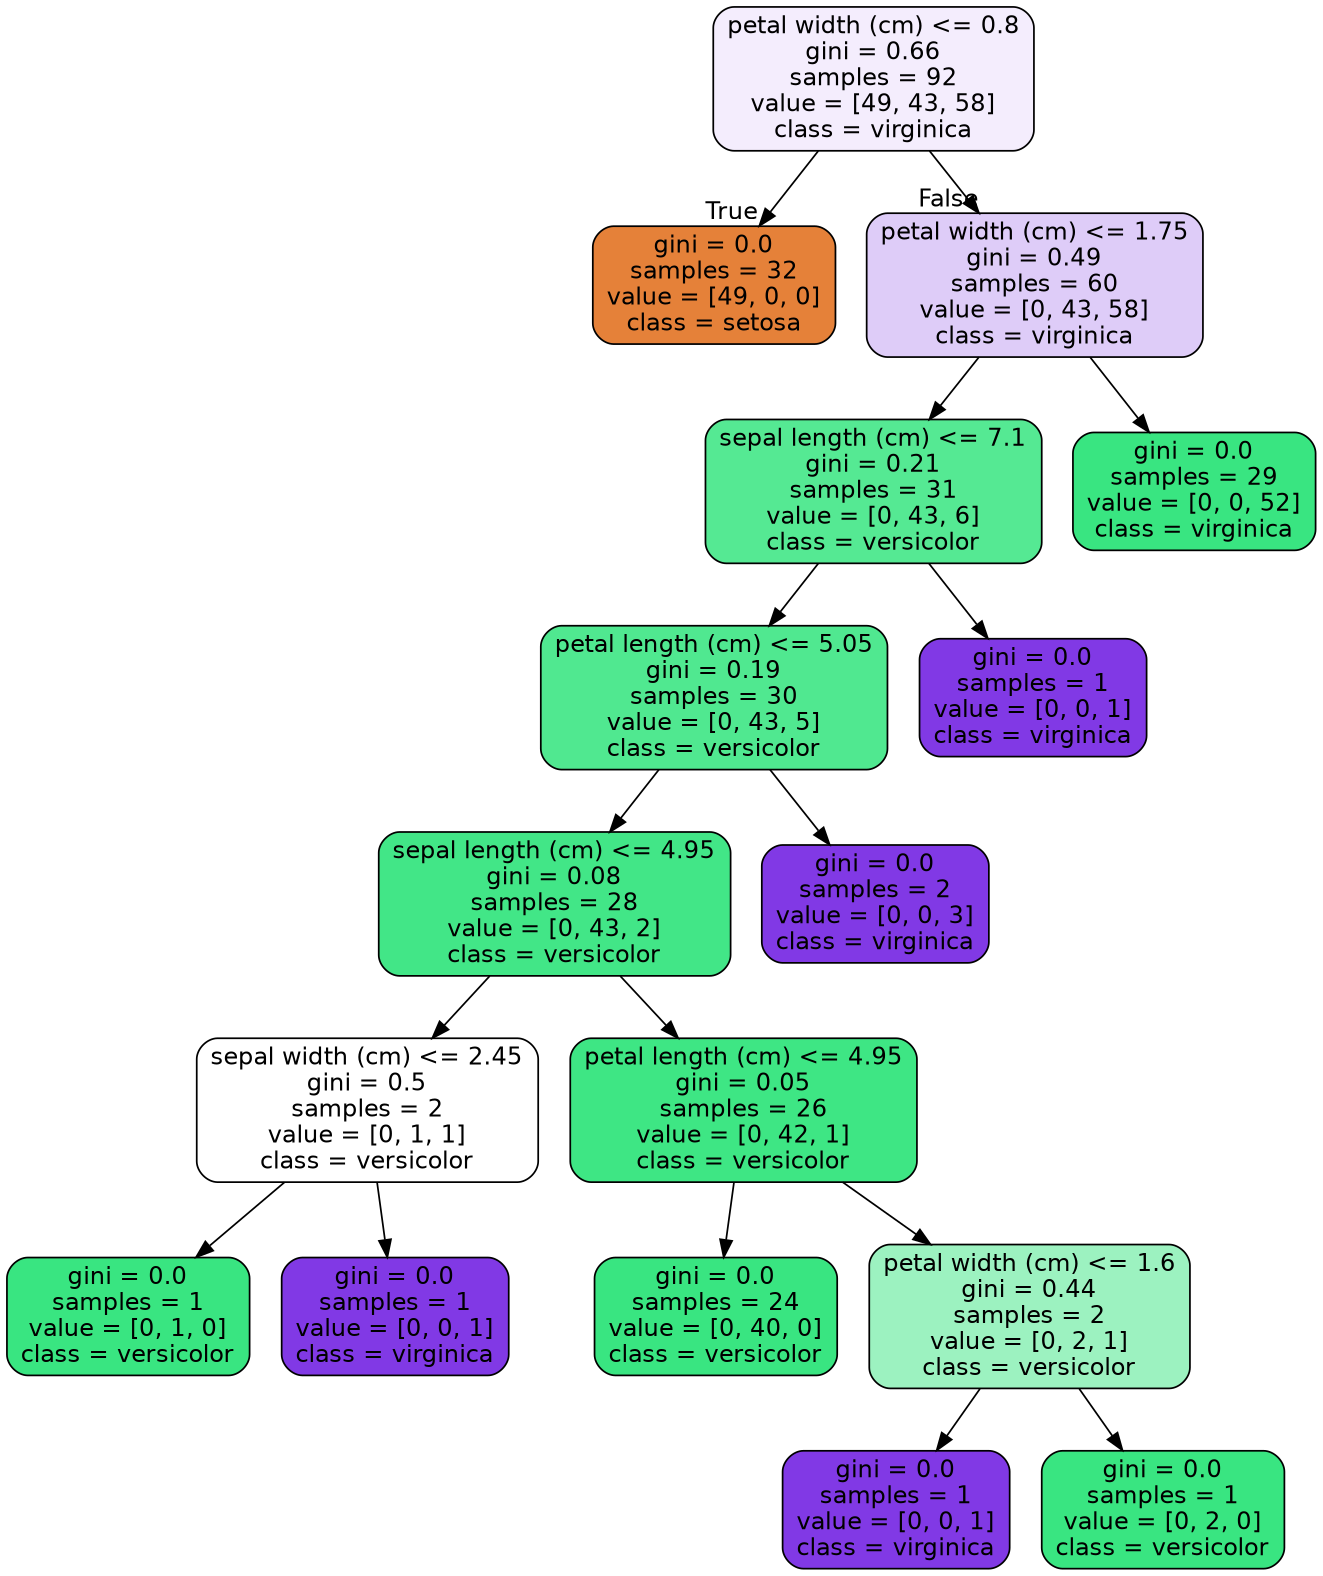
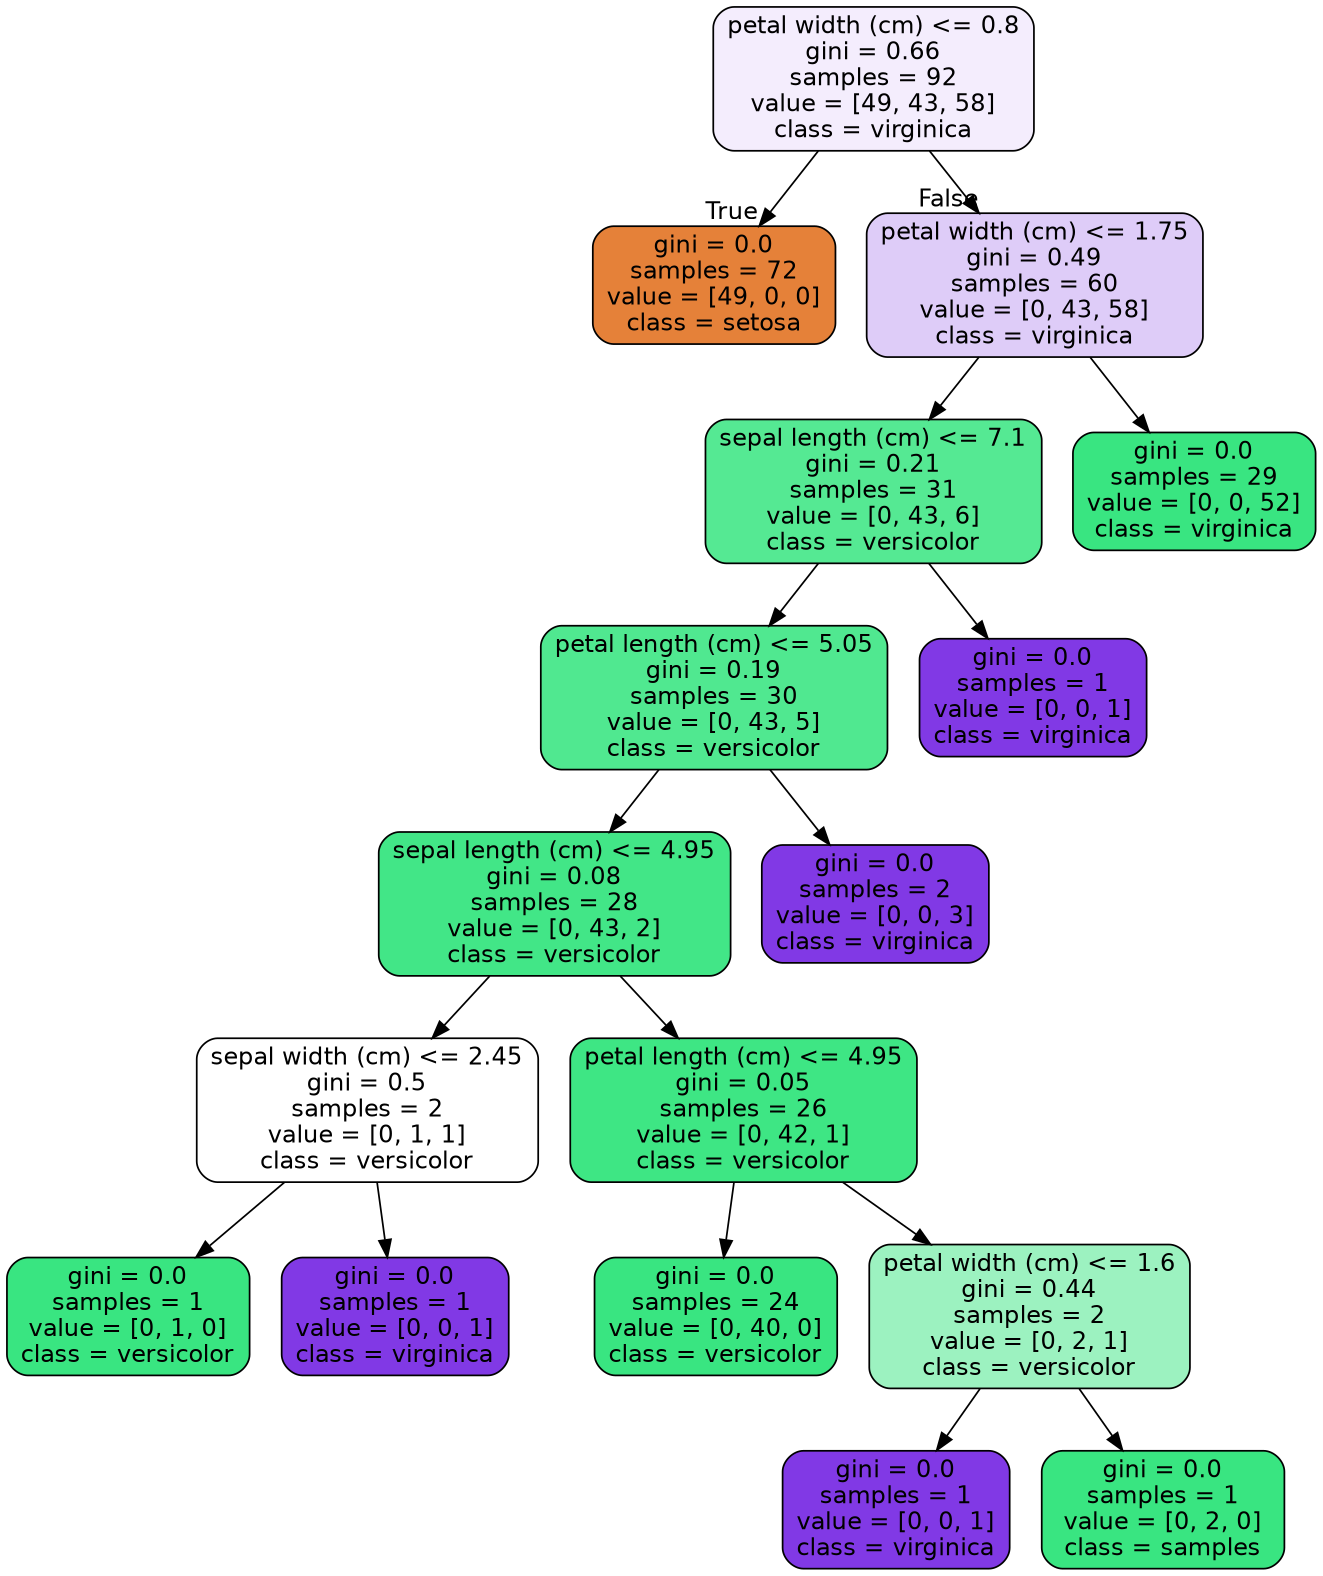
node "gini = 0.0 samples = 32 value = [49, 0, 0] class = setosa": label "gini = 0.0 samples = 32 value = [49, 0, 0] class = setosa" -> "gini = 0.0 samples = 72 value = [49, 0, 0] class = setosa"
node "gini = 0.0 samples = 1 value = [0, 2, 0] class = versicolor": label "gini = 0.0 samples = 1 value = [0, 2, 0] class = versicolor" -> "gini = 0.0 samples = 1 value = [0, 2, 0] class = samples"
